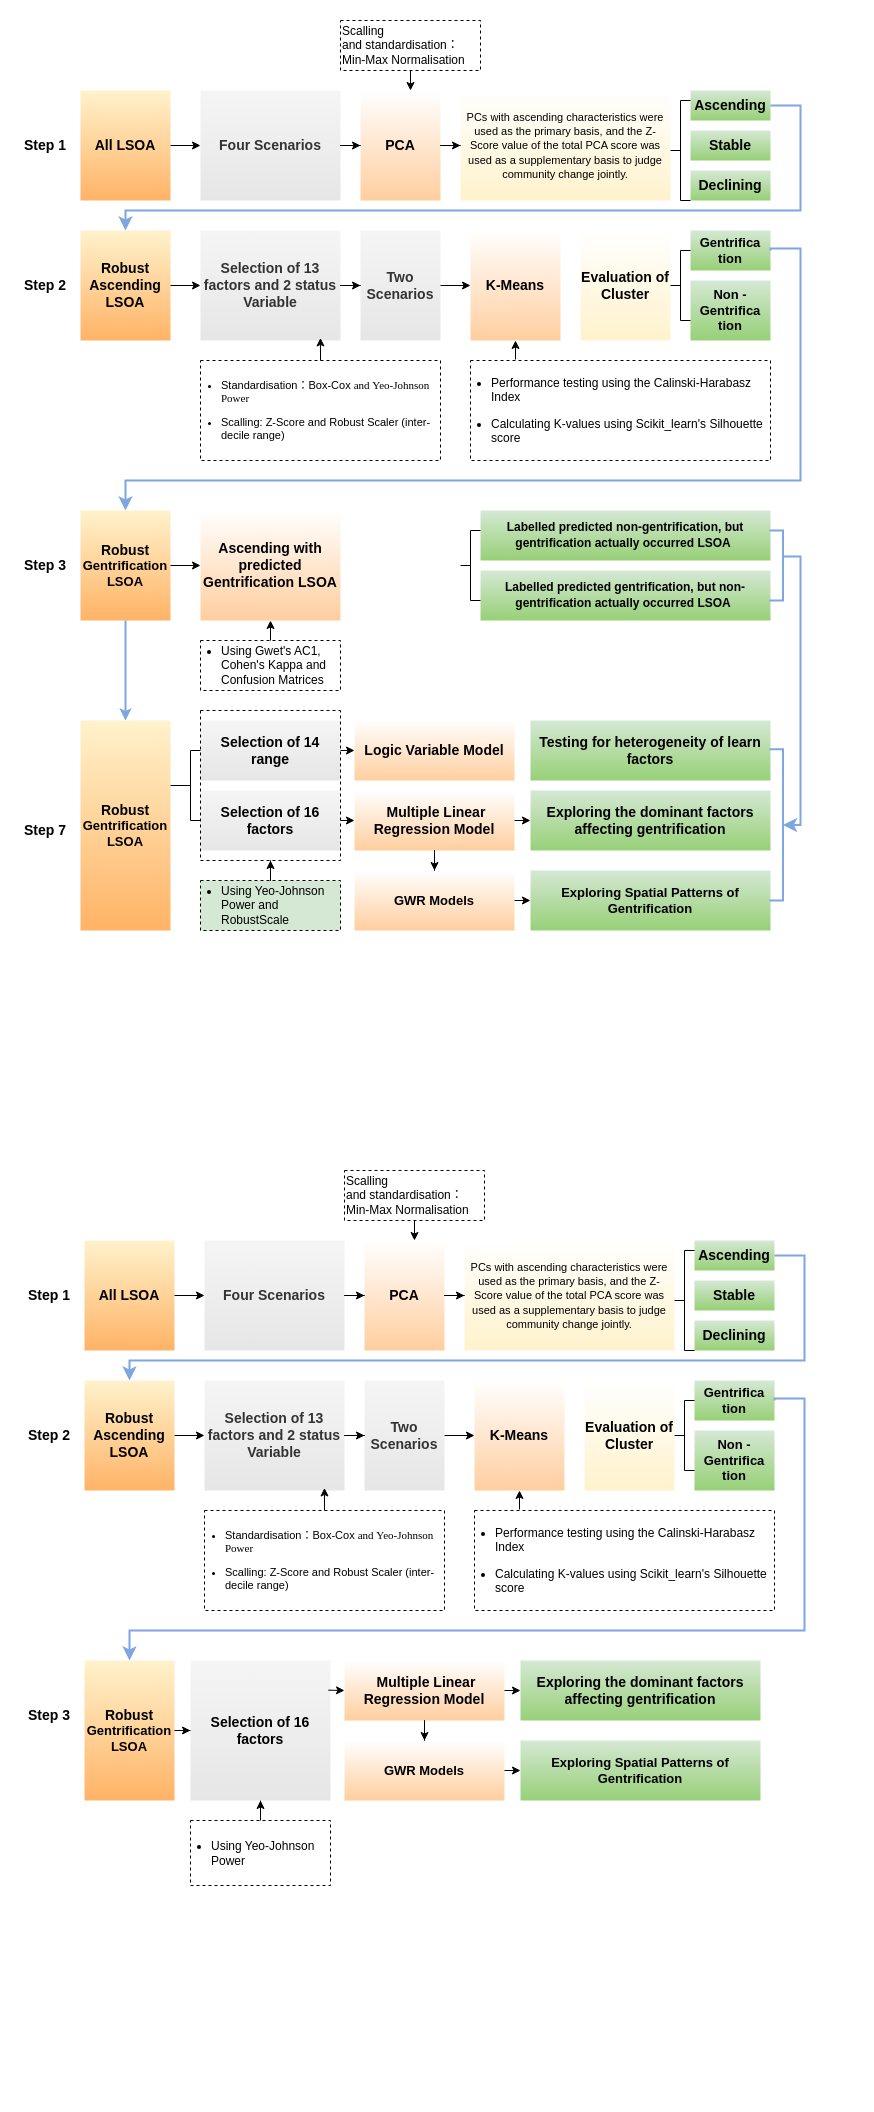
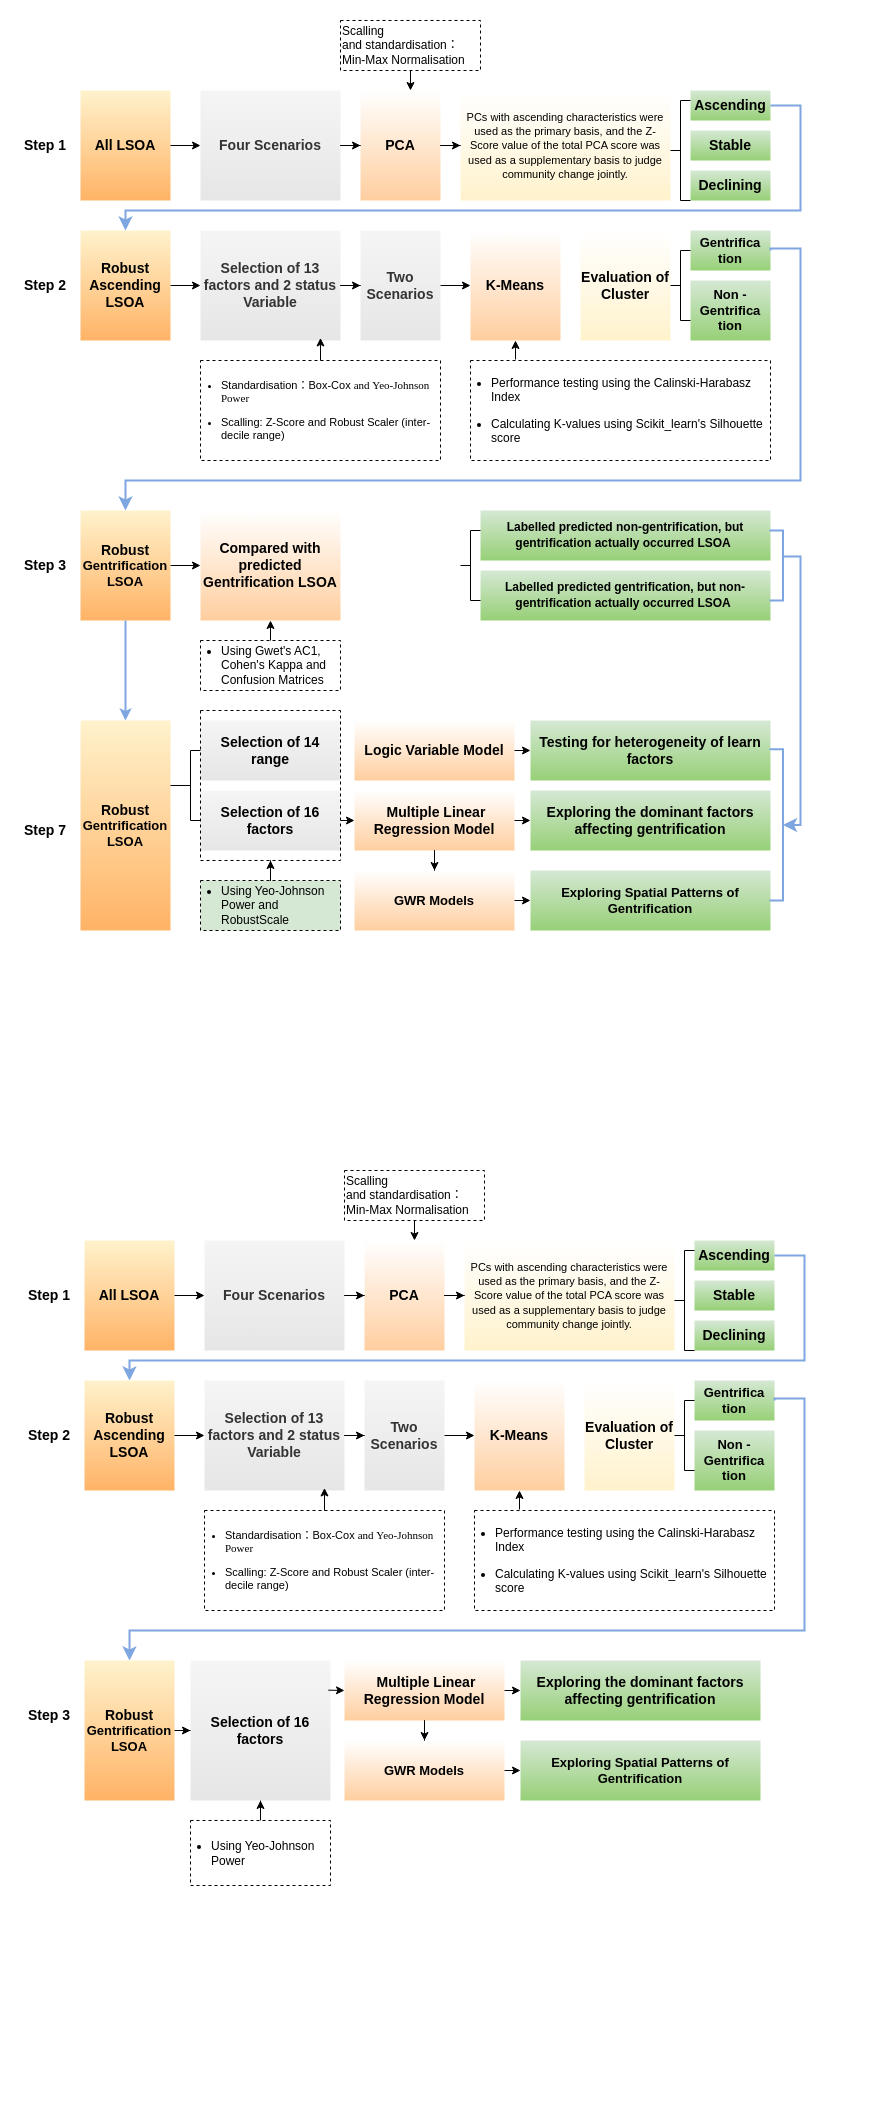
node "Ascending with predicted Gentrification LSOA": label "Ascending with predicted Gentrification LSOA" -> "Compared with predicted Gentrification LSOA"
edge "Selection of 14 range" -> "Logic Variable Model": removed
edge "Logic Variable Model" -> "Testing for heterogeneity of learn factors": added
